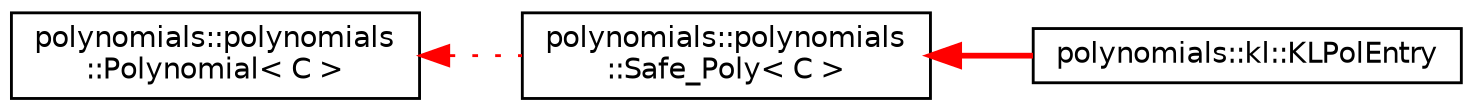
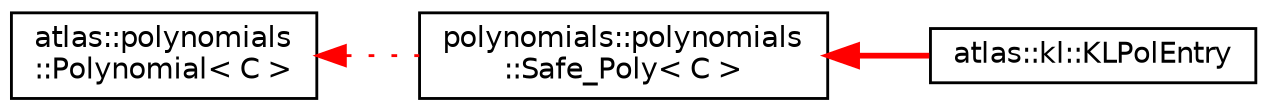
node "polynomials::polynomials ::Polynomial< C >": label "polynomials::polynomials ::Polynomial< C >" -> "atlas::polynomials ::Polynomial< C >"
node "polynomials::kl::KLPolEntry": label "polynomials::kl::KLPolEntry" -> "atlas::kl::KLPolEntry"
